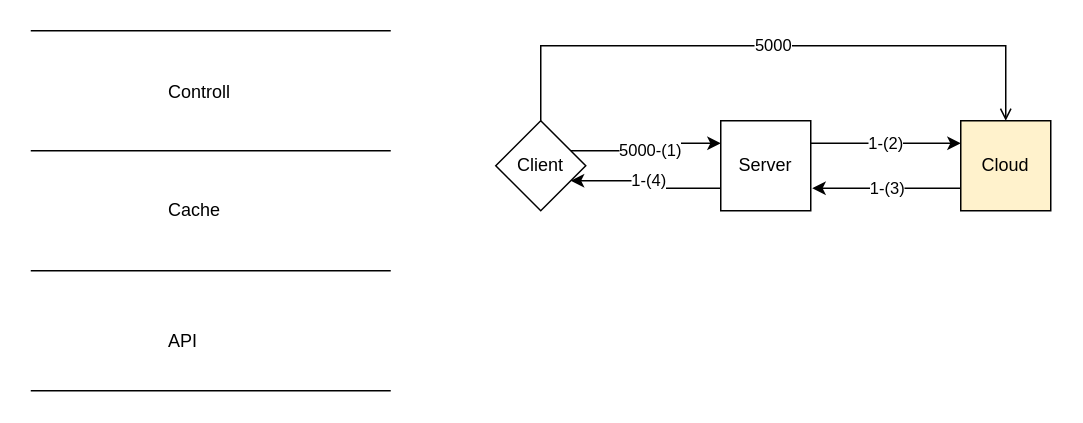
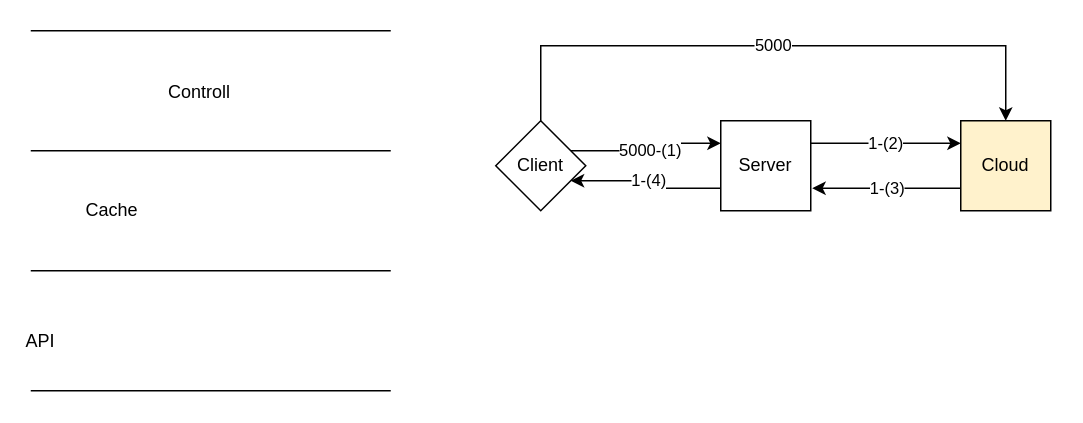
edge "Client" -> "Cloud": arrowhead open -> classic
node "Cache": moved (203, 211) -> (121, 211)
node "API": moved (188, 341) -> (46, 341)
